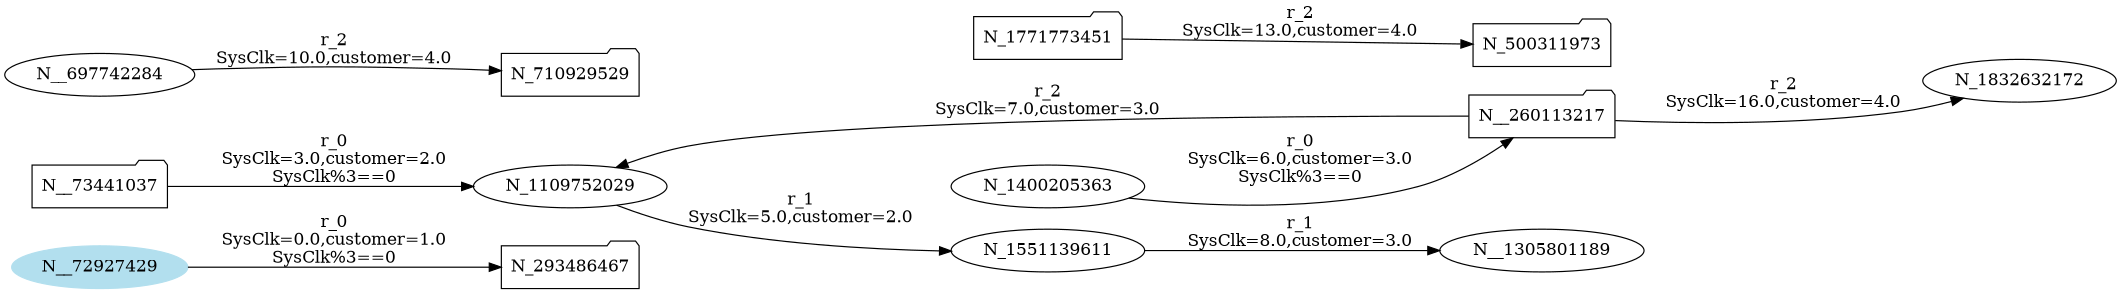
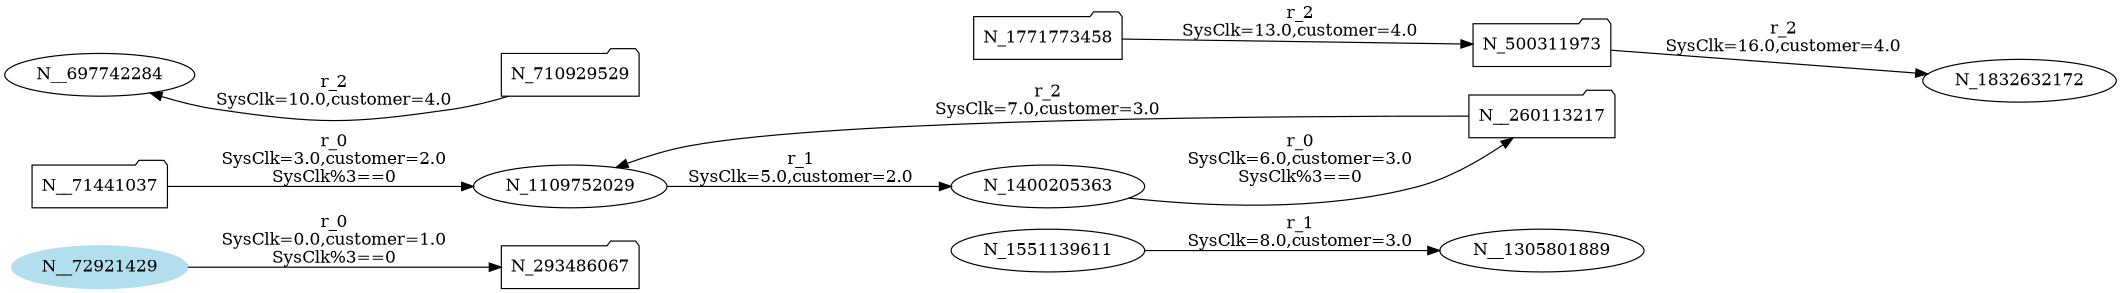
node "N_1771773451": label "N_1771773451" -> "N_1771773458"
edge "N__697742284" -> "N_710929529": reversed
edge "N__260113217" -> "N_1832632172": now "N_500311973" -> "N_1832632172"
node "N__73441037": label "N__73441037" -> "N__71441037"
edge "N_1109752029" -> "N_1551139611": now "N_1109752029" -> "N_1400205363"
node "N__1305801189": label "N__1305801189" -> "N__1305801889"
node "N__72927429": label "N__72927429" -> "N__72921429"
node "N_293486467": label "N_293486467" -> "N_293486067"
